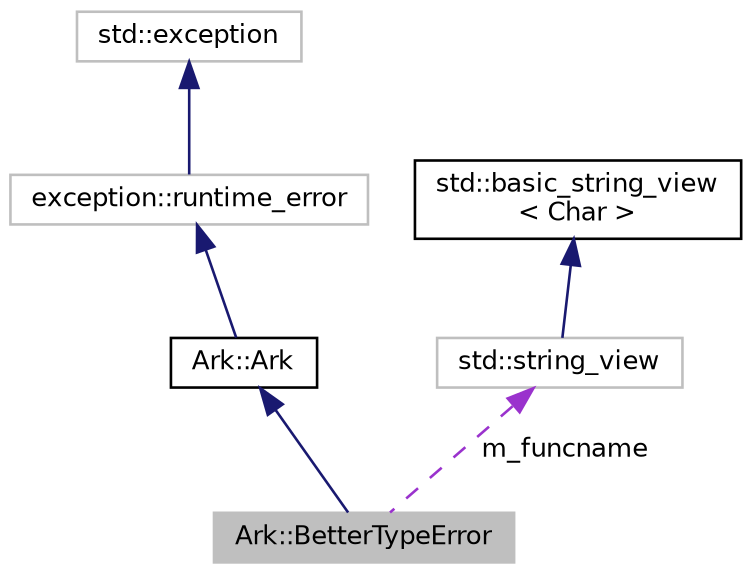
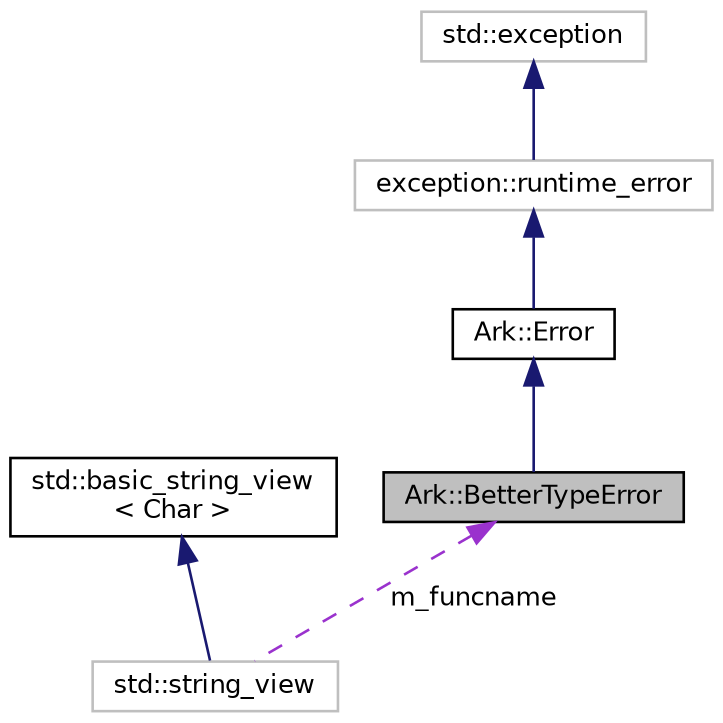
node "Ark::Ark": label "Ark::Ark" -> "Ark::Error"
edge "Ark::BetterTypeError" -> "std::string_view": reversed
node "Ark::BetterTypeError": color grey75 -> black
